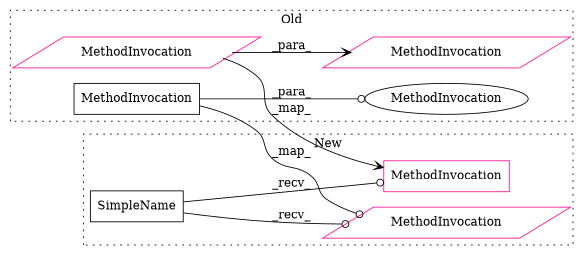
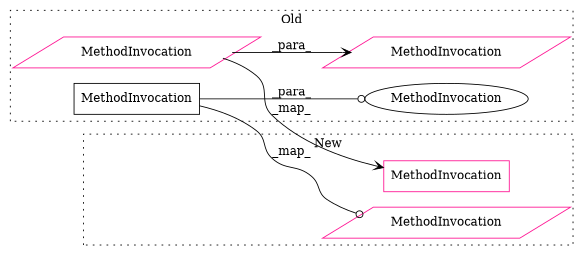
node "SimpleName": removed
